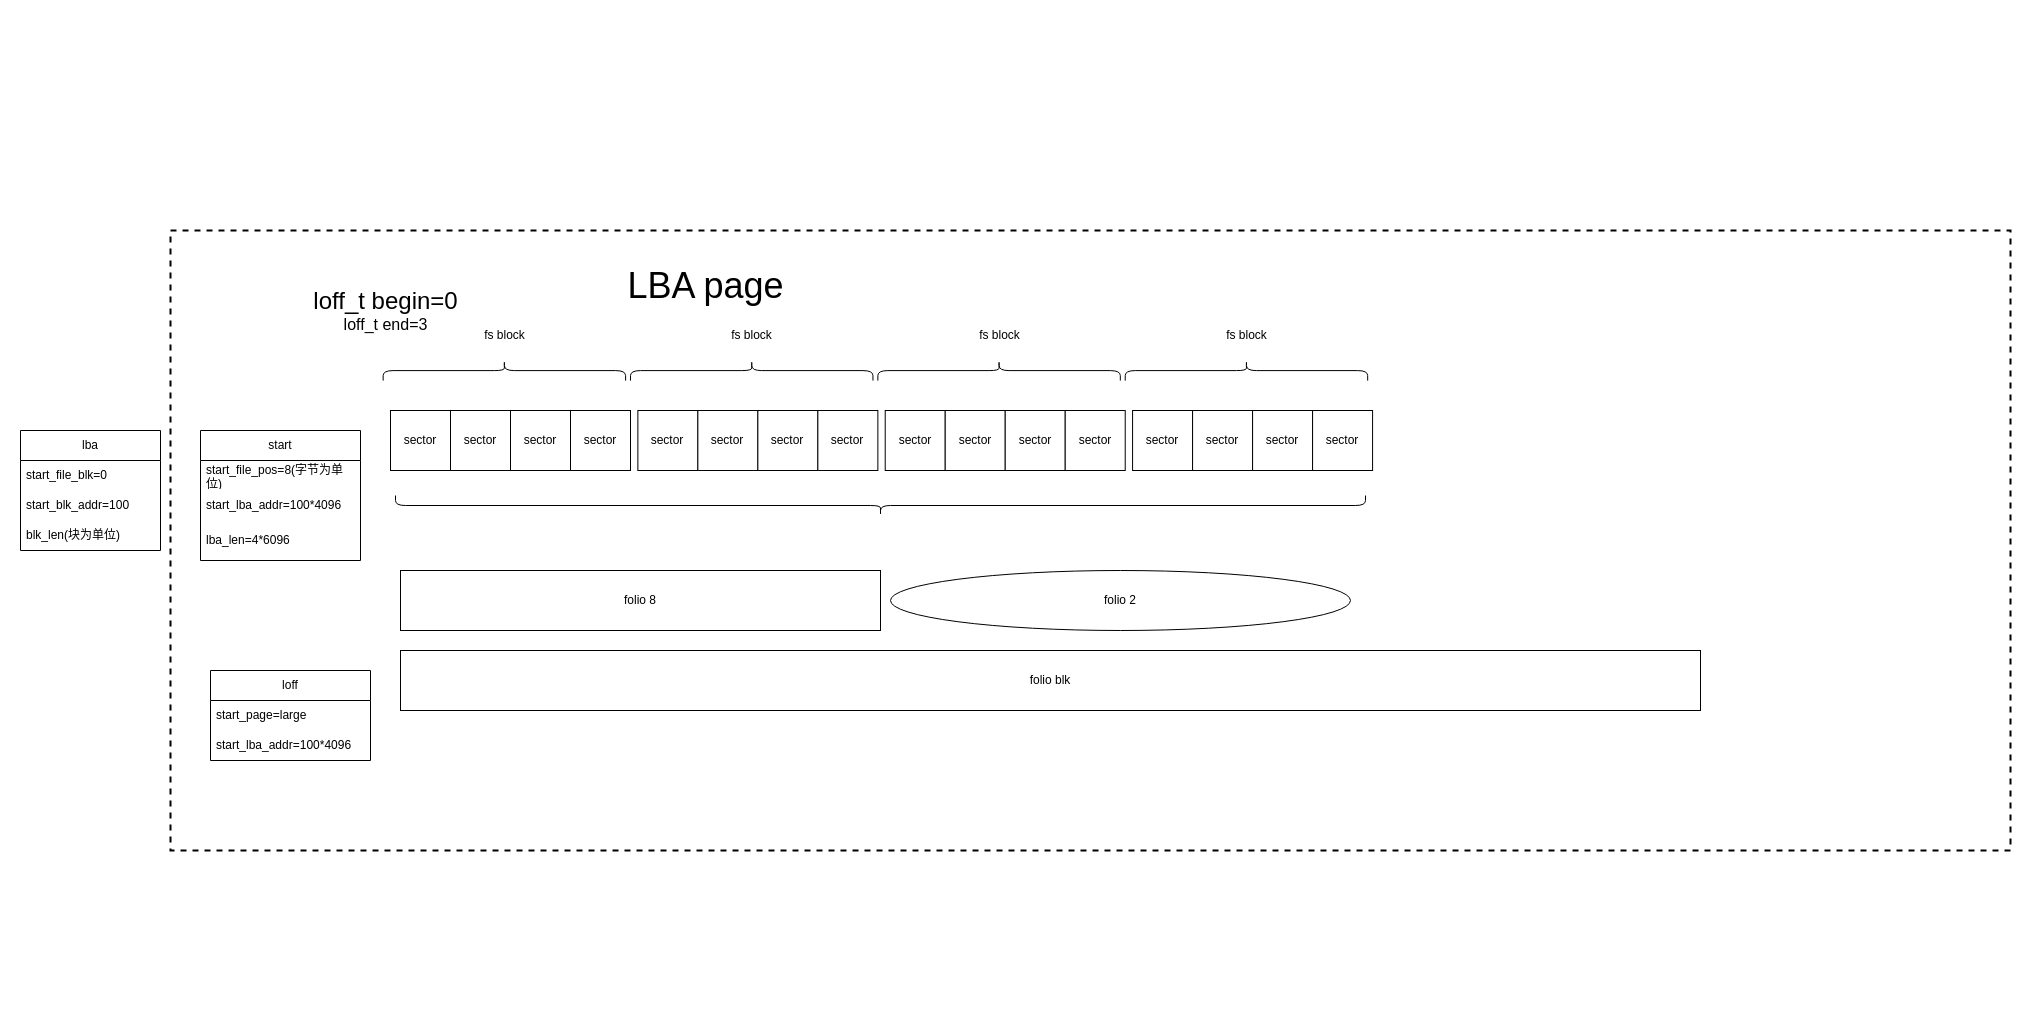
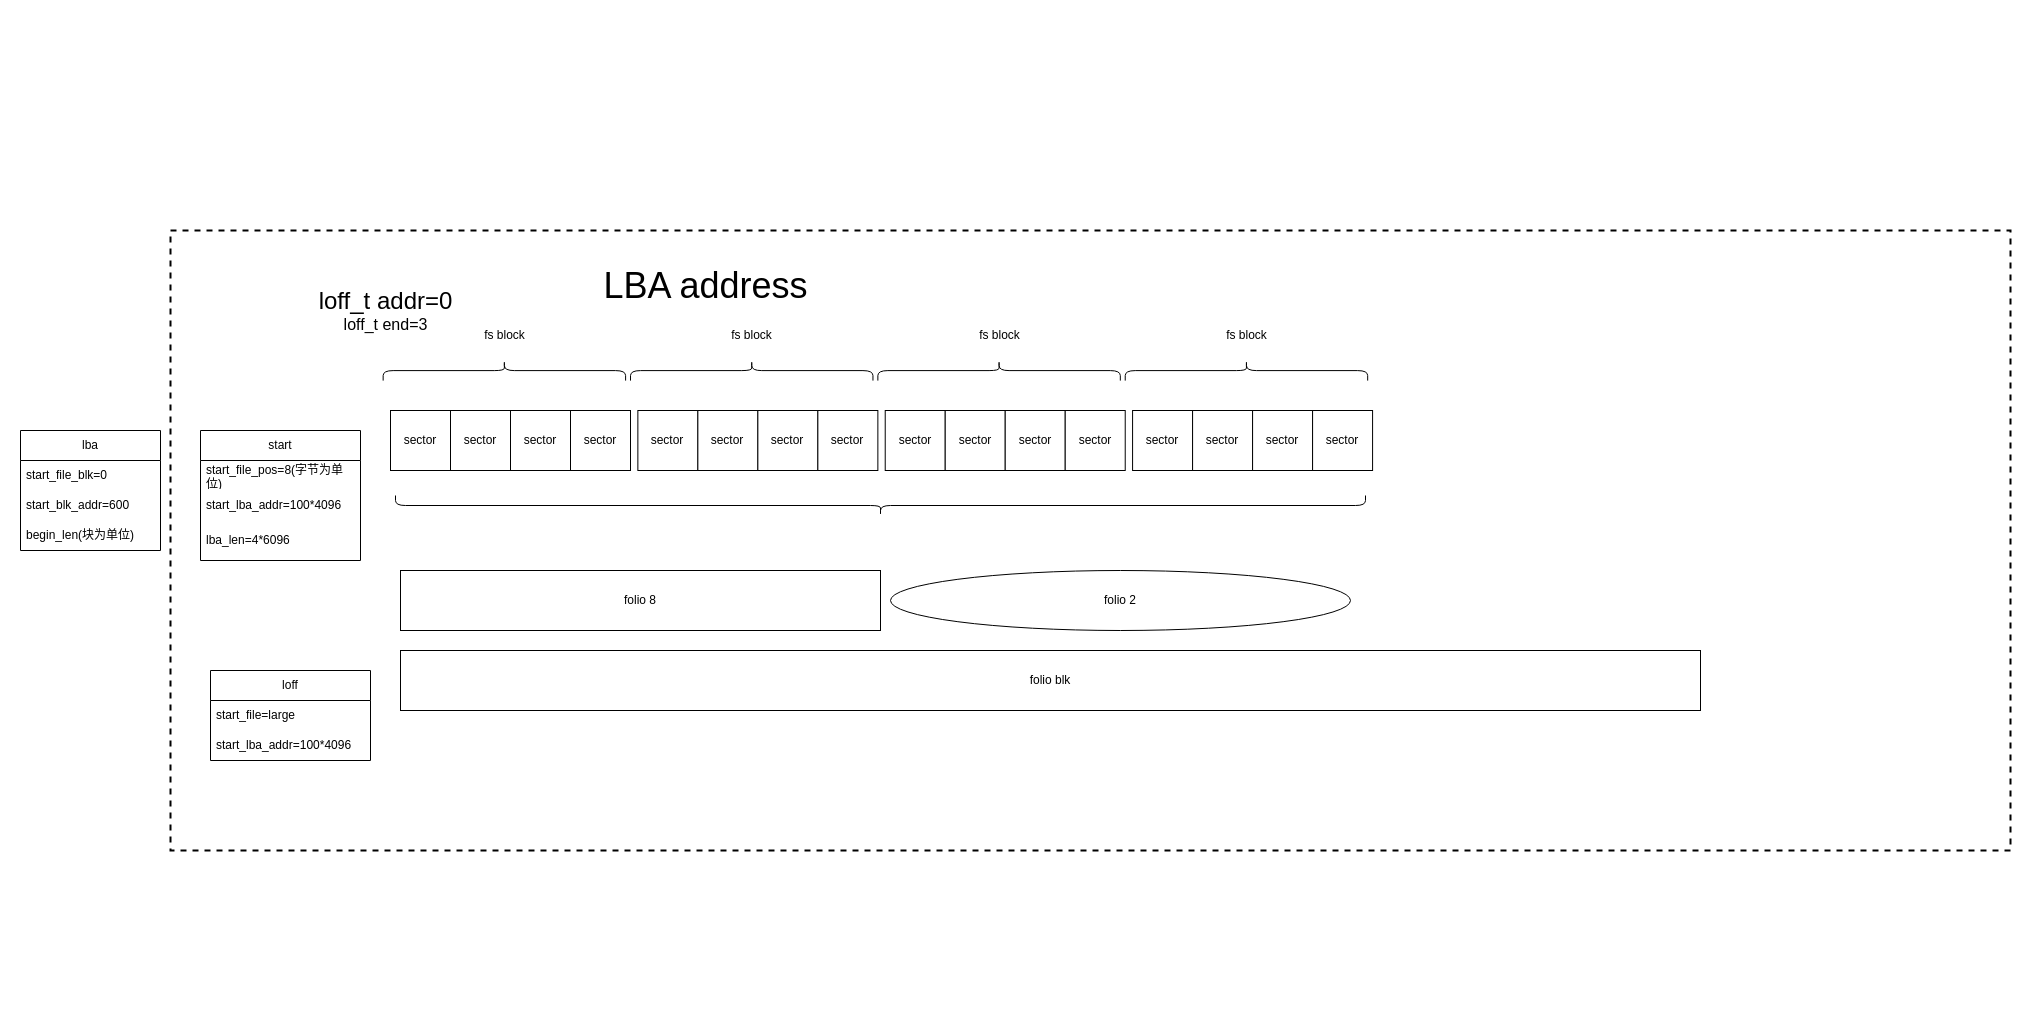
node "LBA page": label "LBA page" -> "LBA address"
node "loff_t begin=0 loff_t end=3": label "loff_t begin=0 loff_t end=3" -> "loff_t addr=0 loff_t end=3"
node "start_blk_addr=100": label "start_blk_addr=100" -> "start_blk_addr=600"
node "blk_len(块为单位)": label "blk_len(块为单位)" -> "begin_len(块为单位)"
node "start_page=large": label "start_page=large" -> "start_file=large"
